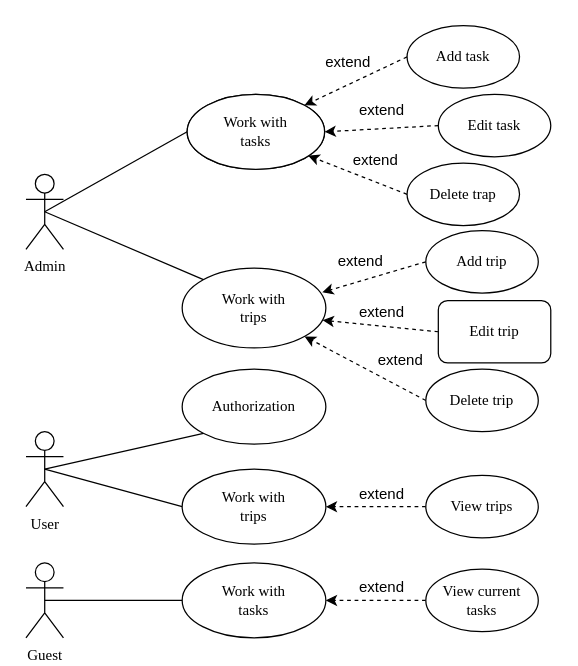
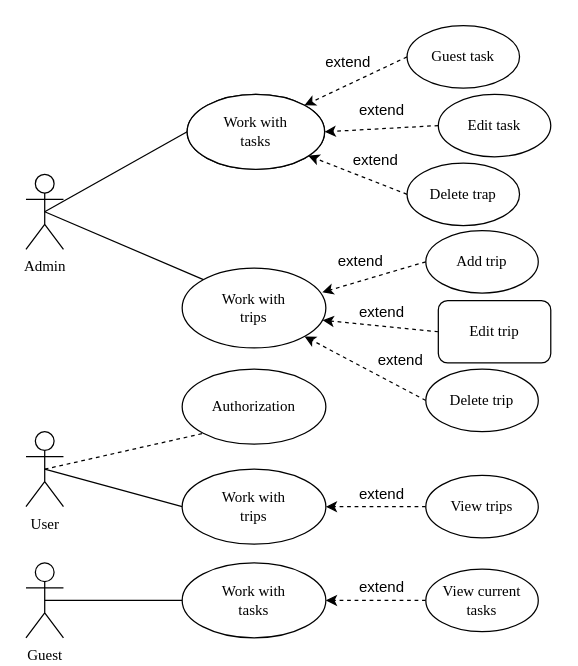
node "Add task": label "Add task" -> "Guest task"
edge "Authorization" -- "User": style solid -> dashed
